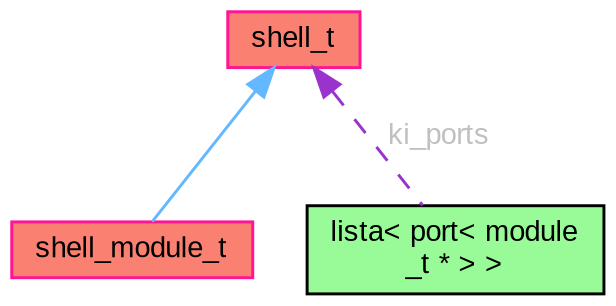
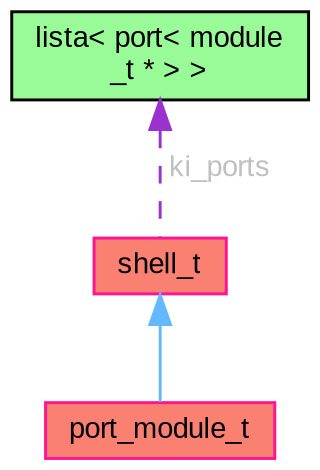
edge "lista< port< module _t * > >" -> "shell_t": reversed
node "shell_module_t": label "shell_module_t" -> "port_module_t"
